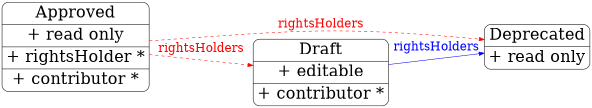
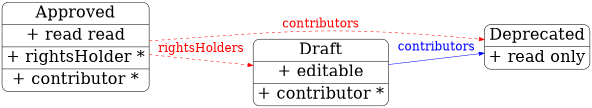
edge "Approved" -> "Deprecated": label "rightsHolders" -> "contributors"
node "Approved": text "+ read only" -> "+ read read"
edge "Draft" -> "Deprecated": label "rightsHolders" -> "contributors"
